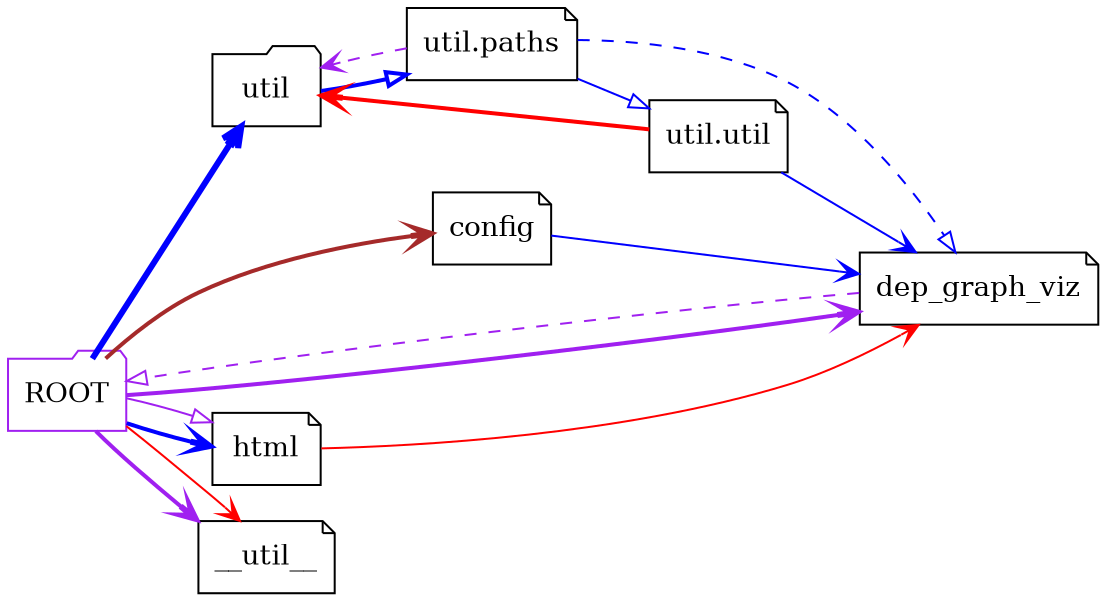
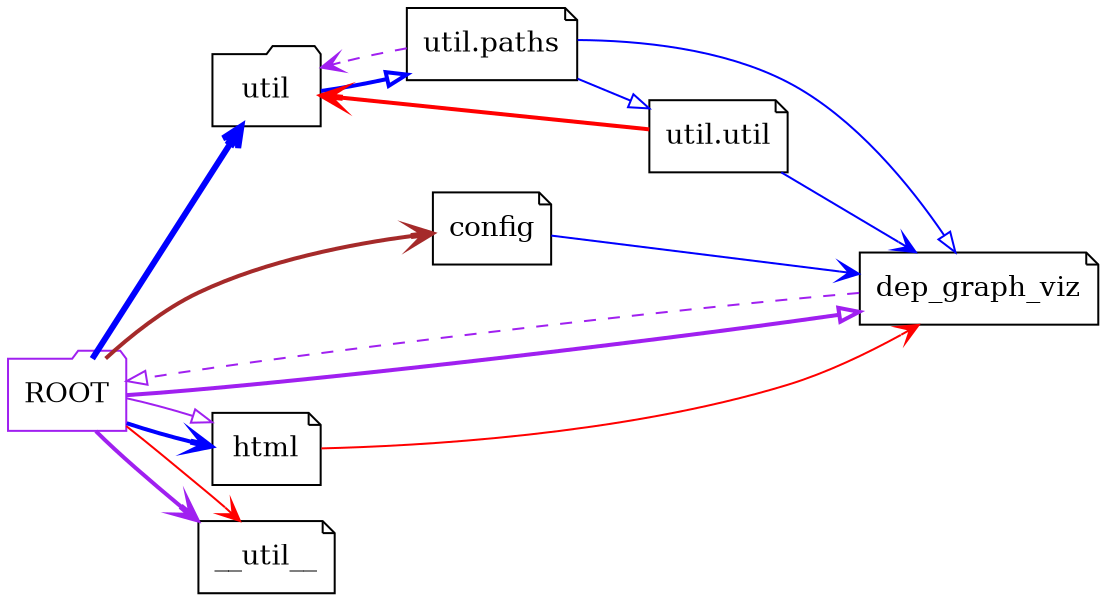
edge "util.paths" -> "dep_graph_viz": style dashed -> solid
edge "ROOT" -> "dep_graph_viz": arrowhead vee -> onormal
